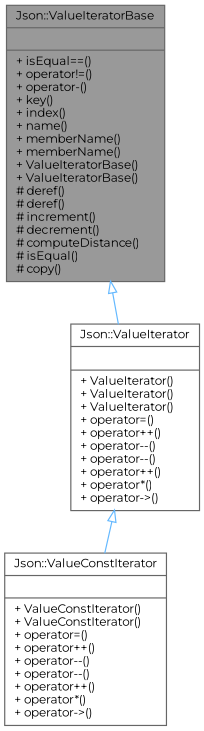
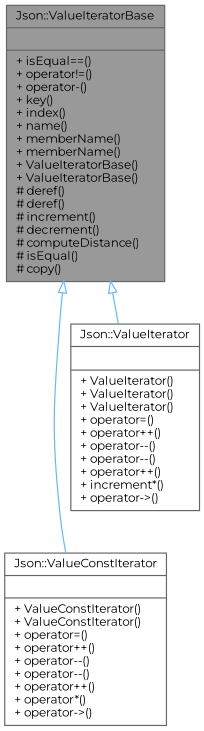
node "Json::ValueIterator": text "+ operator*()" -> "+ increment*()"
edge "Json::ValueConstIterator" -> "Json::ValueIterator": now "Json::ValueConstIterator" -> "Json::ValueIteratorBase"
